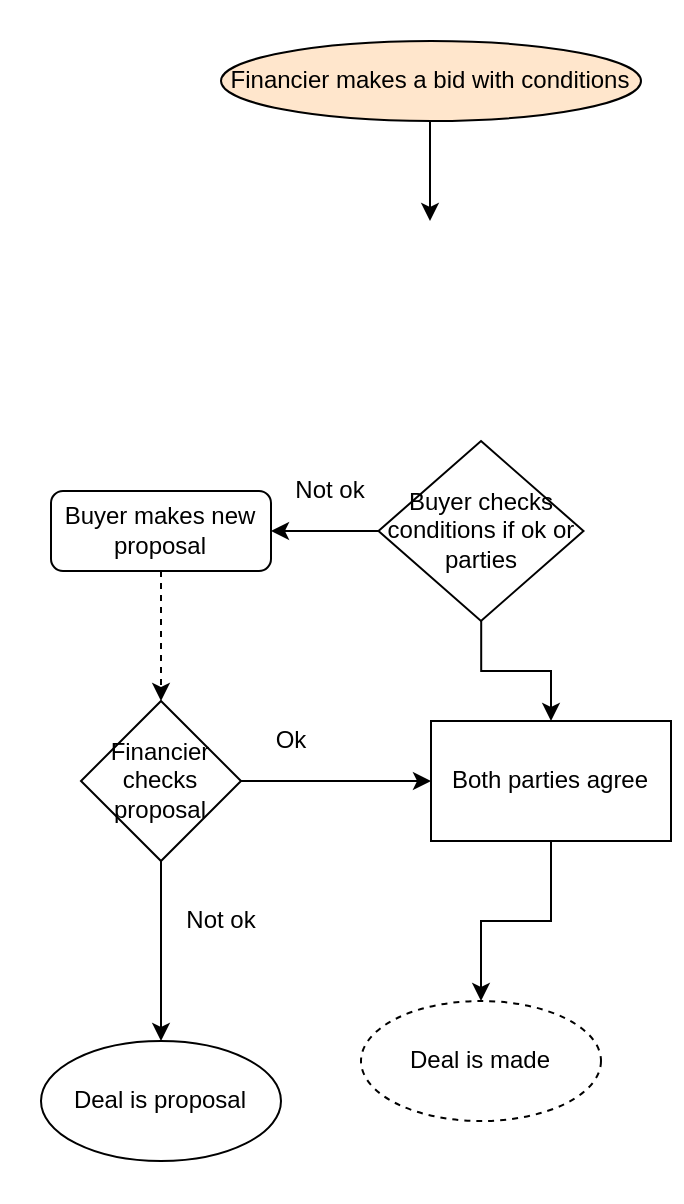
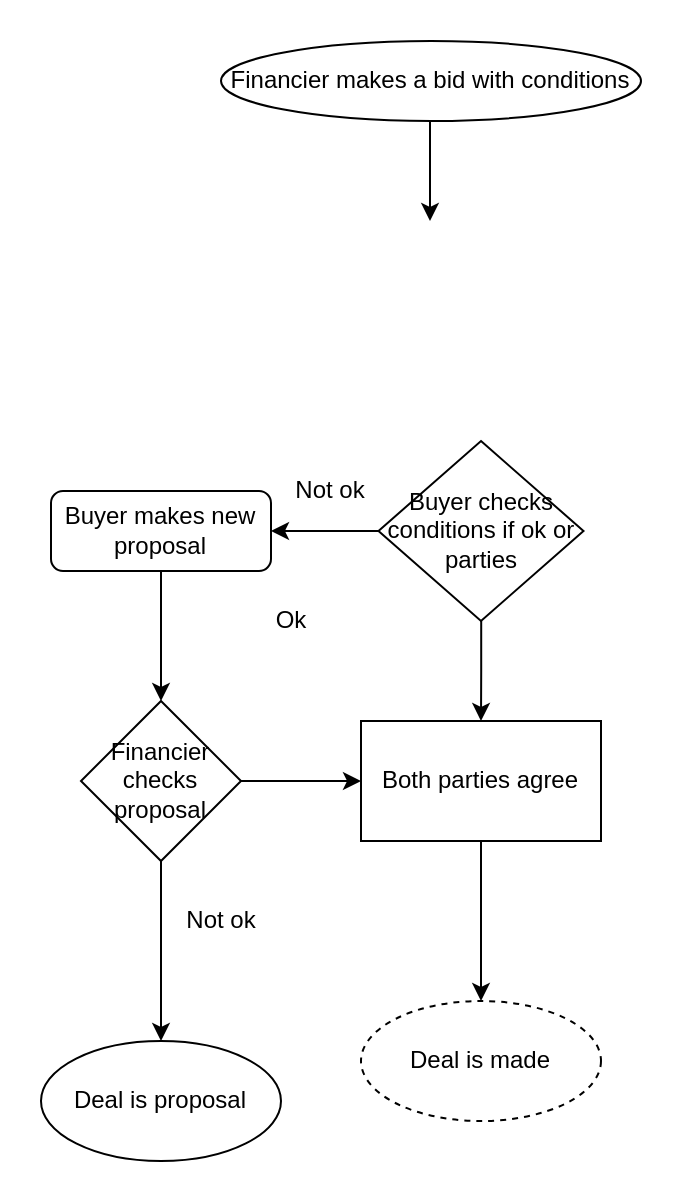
node "Financier makes a bid with conditions": fillcolor #ffe6cc -> #ffffff
edge "Buyer makes new proposal" -> "Financier checks proposal": style dashed -> solid
node "Ok": moved (291, 741) -> (291, 621)
node "Both parties agree": moved (551, 781) -> (481, 781)
